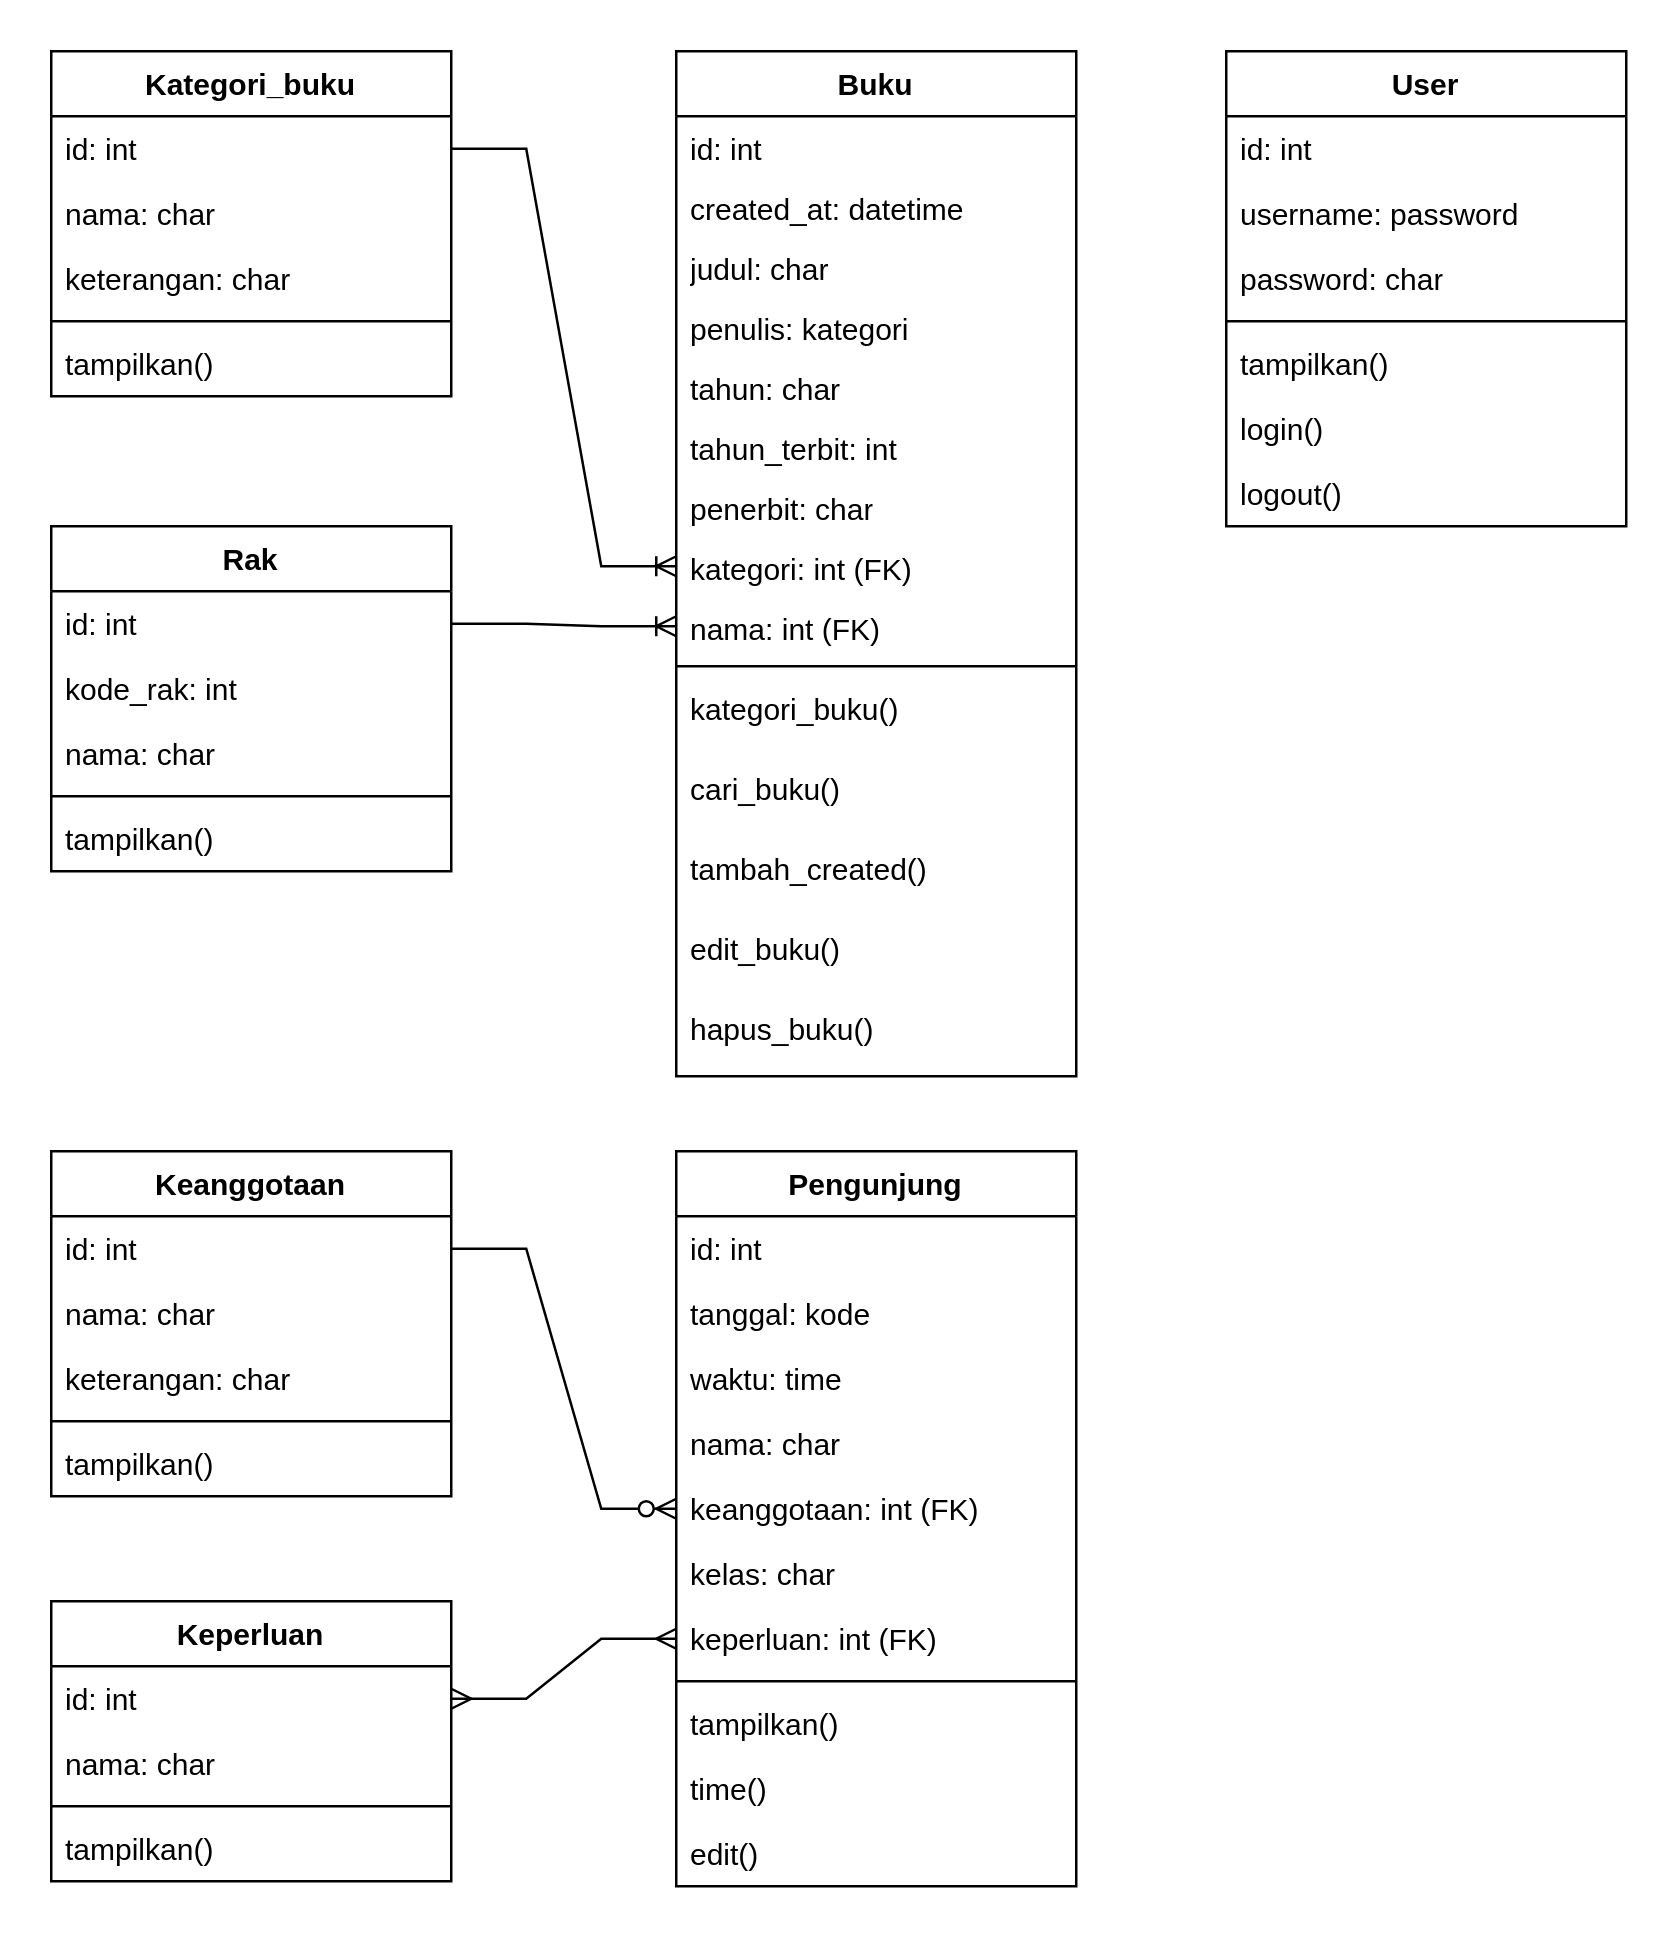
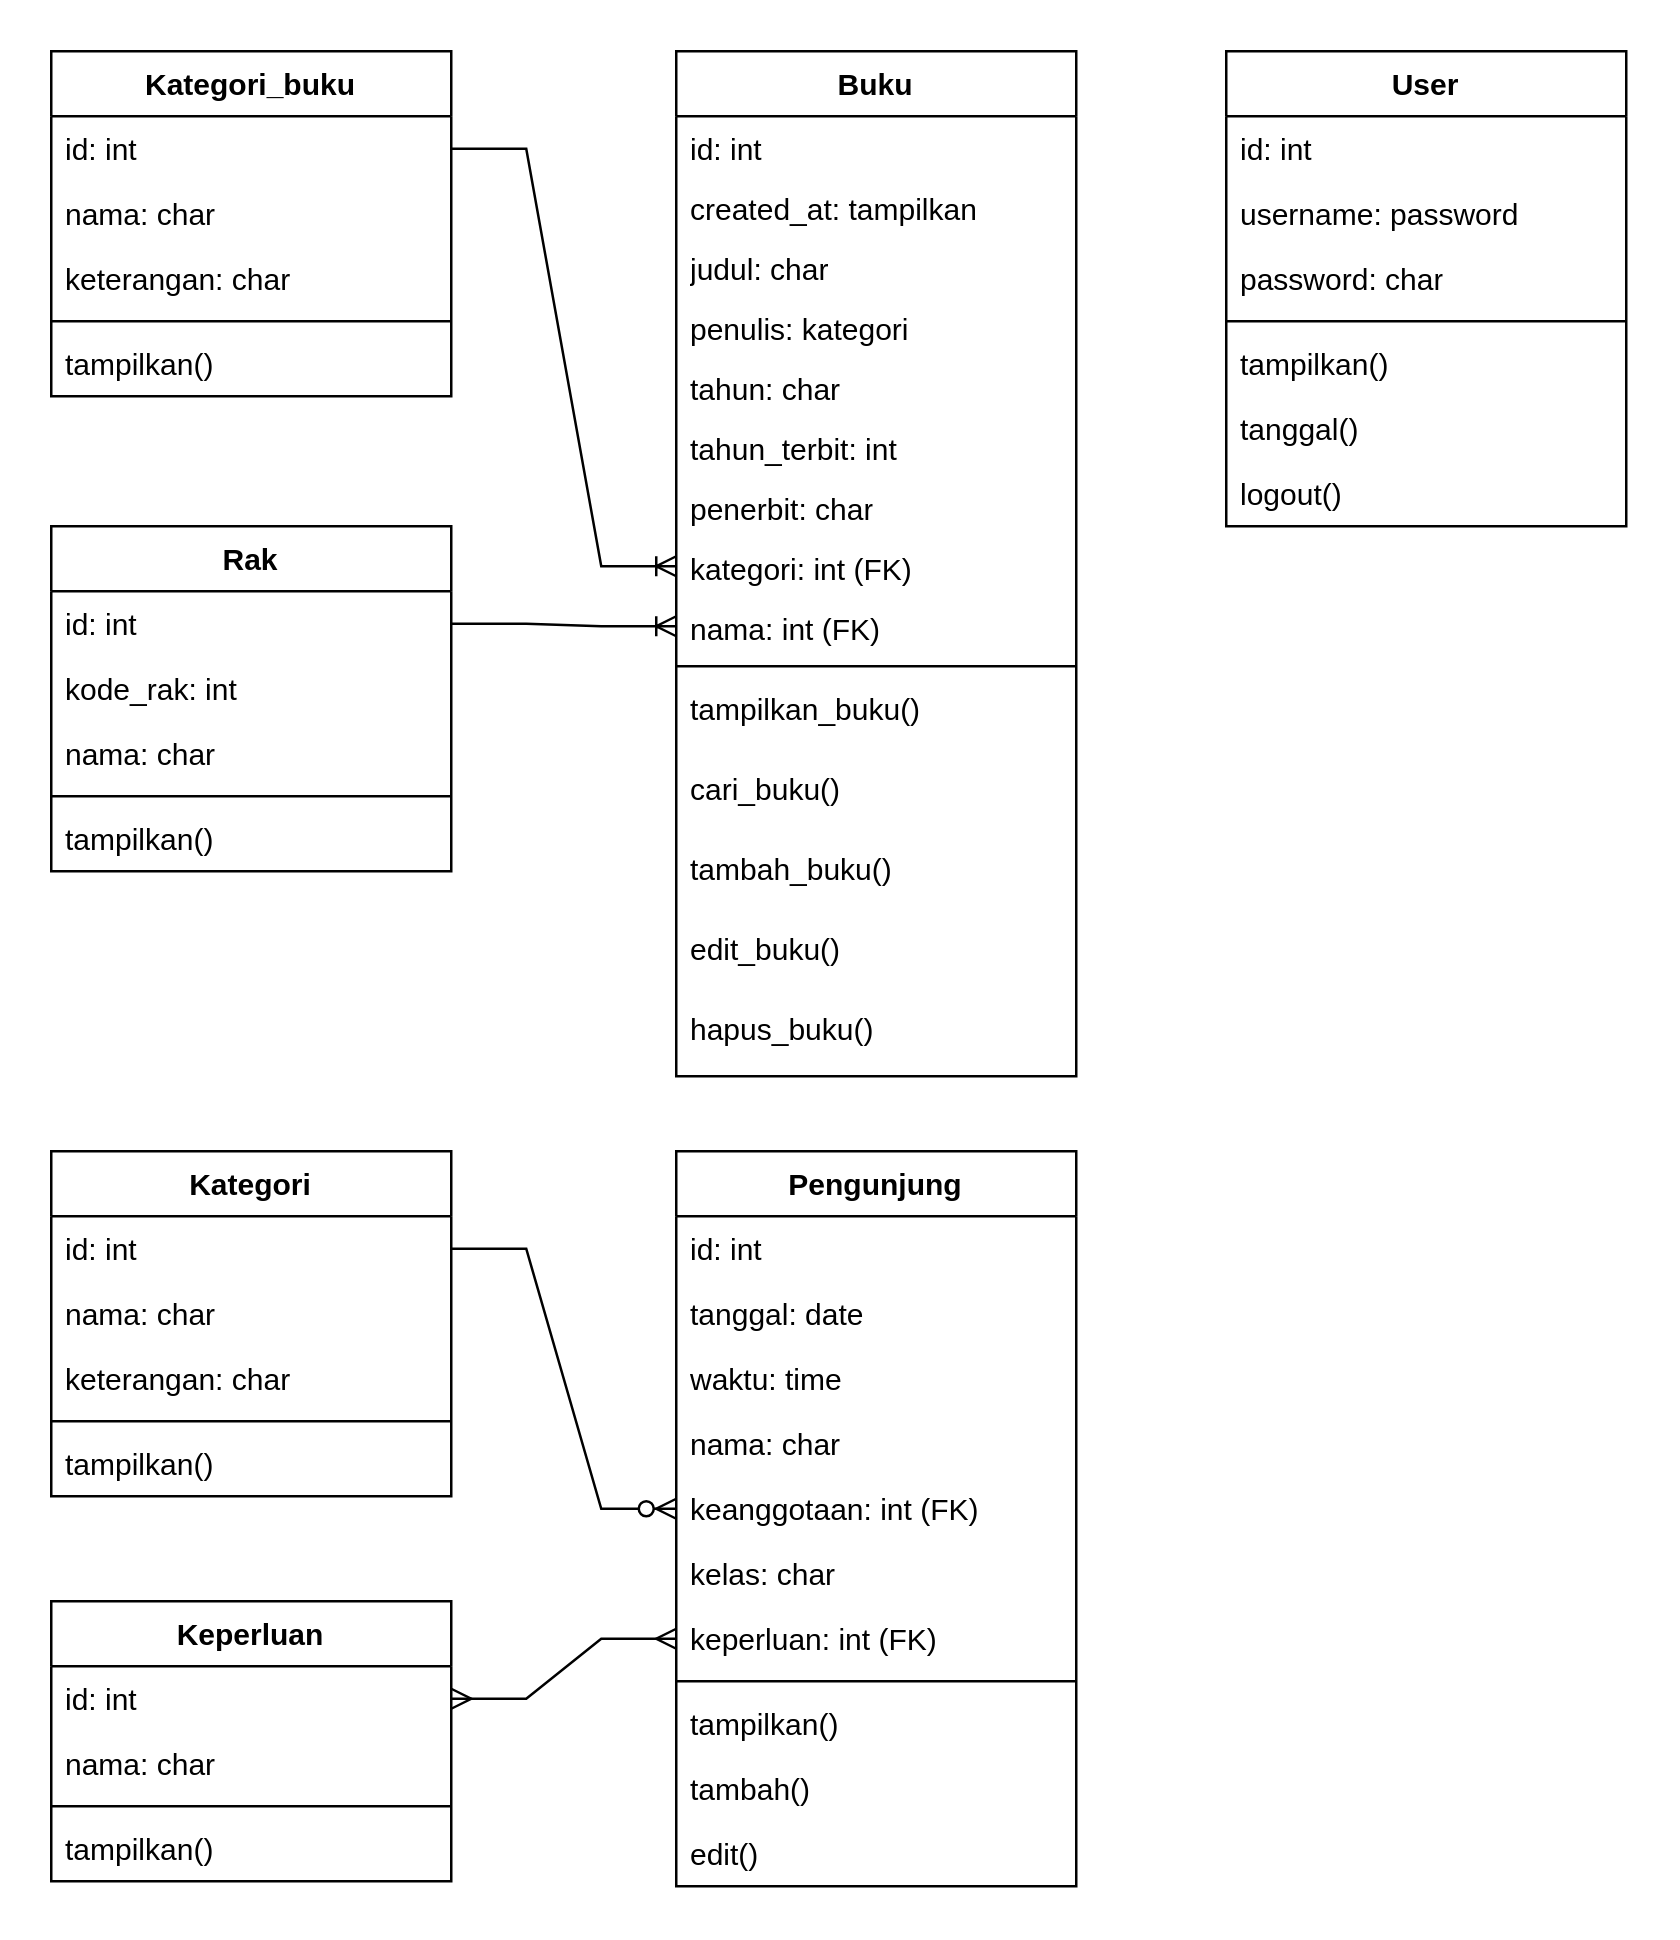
node "created_at: datetime": label "created_at: datetime" -> "created_at: tampilkan"
node "login()": label "login()" -> "tanggal()"
node "kategori_buku()": label "kategori_buku()" -> "tampilkan_buku()"
node "tambah_created()": label "tambah_created()" -> "tambah_buku()"
node "Keanggotaan": label "Keanggotaan" -> "Kategori"
node "tanggal: kode": label "tanggal: kode" -> "tanggal: date"
node "time()": label "time()" -> "tambah()"
